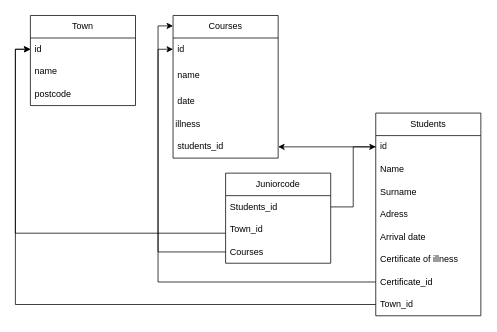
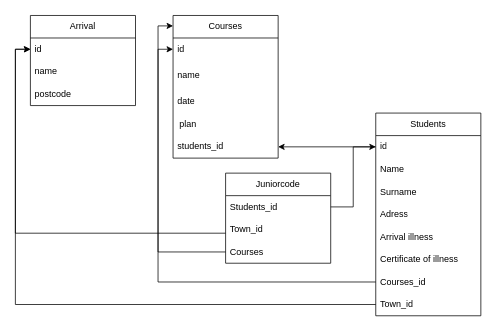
node "Town": label "Town" -> "Arrival"
node "illness": label "illness" -> "plan"
node "Arrival date": label "Arrival date" -> "Arrival illness"
node "Certificate_id": label "Certificate_id" -> "Courses_id"
